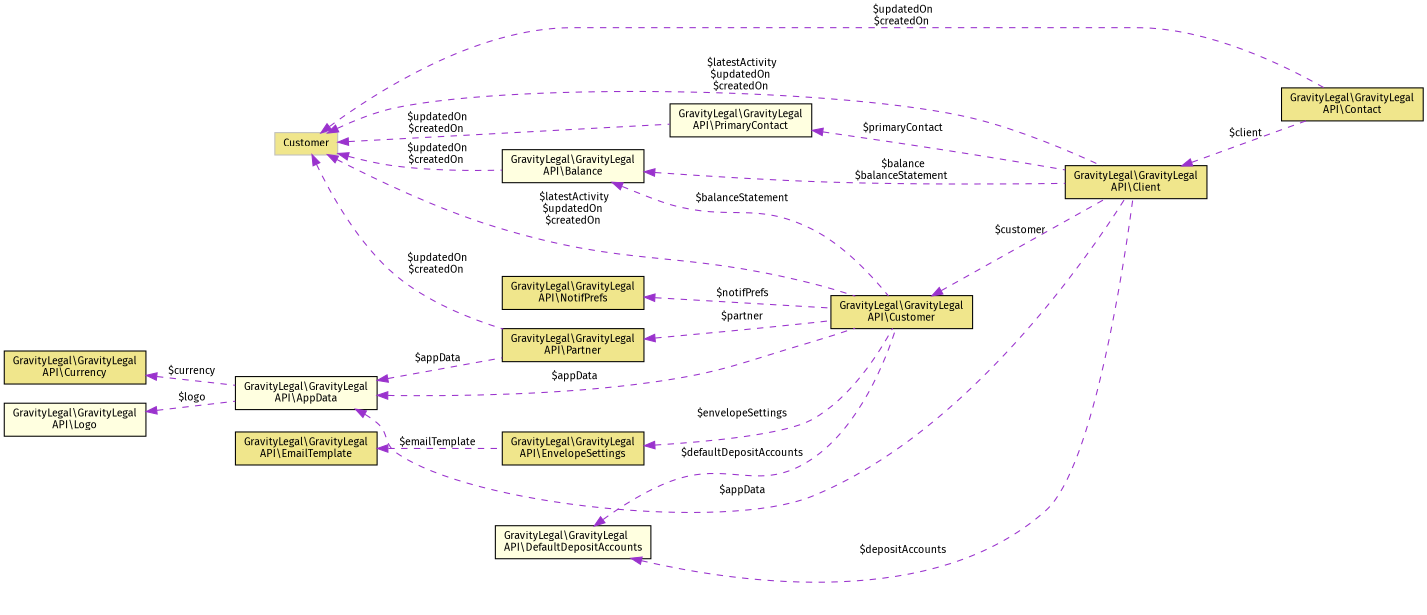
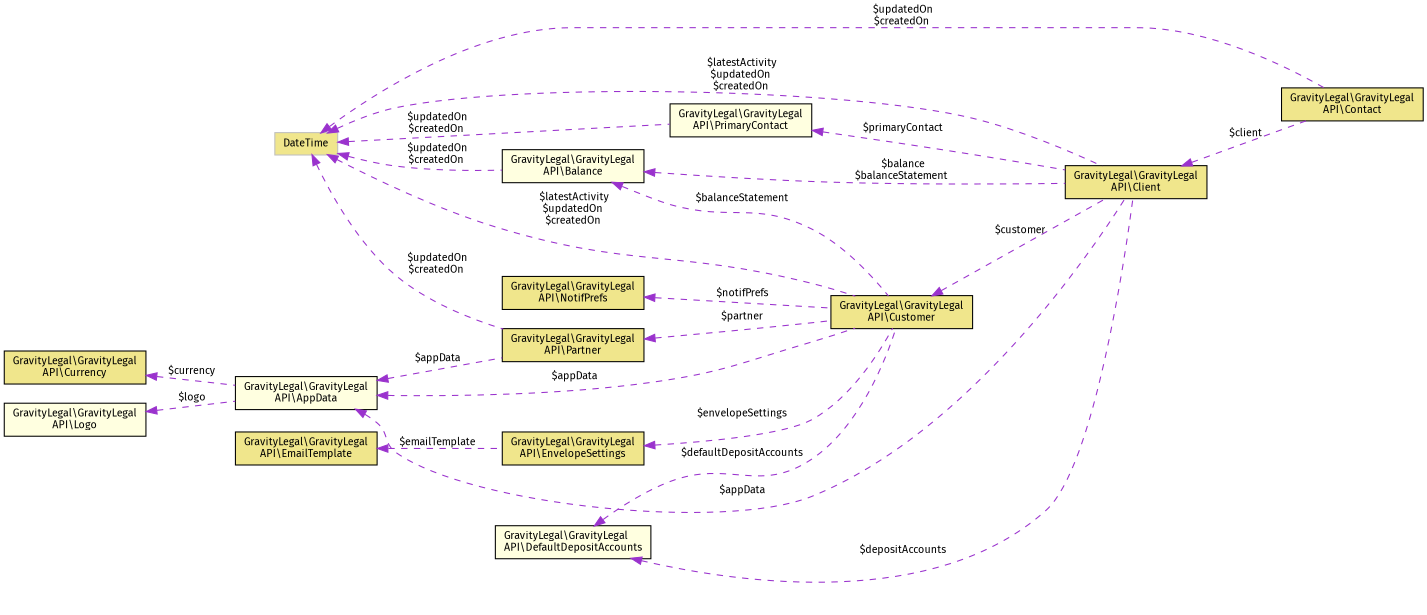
node "Customer": label "Customer" -> "DateTime"
